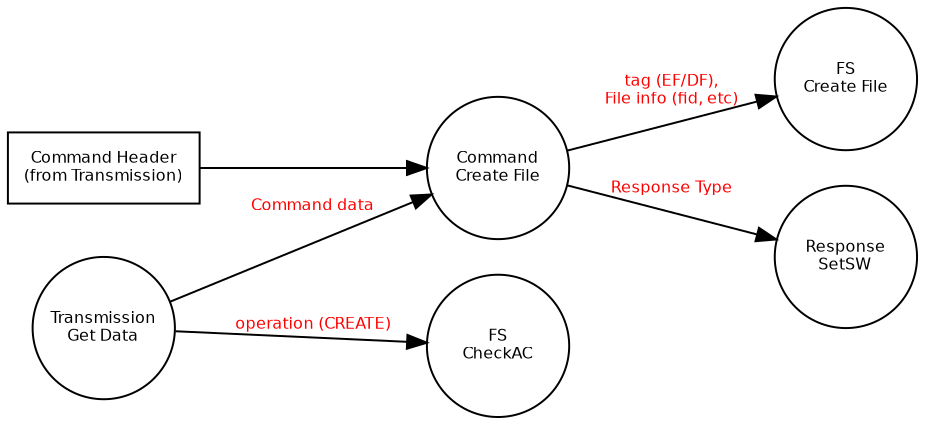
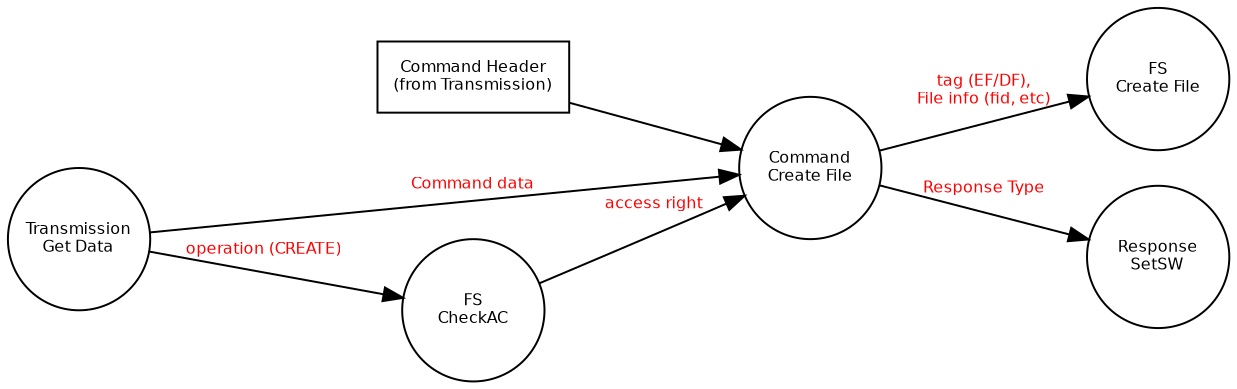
edge "FS CheckAC" -> "Command Create File": added, label "access right"
